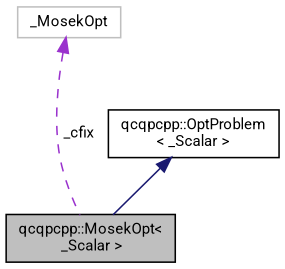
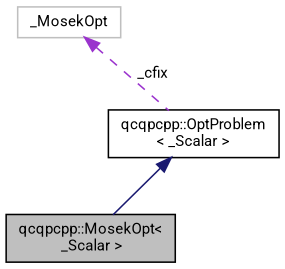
edge "qcqpcpp::MosekOpt< _Scalar >" -> "_MosekOpt": now "qcqpcpp::OptProblem < _Scalar >" -> "_MosekOpt"
